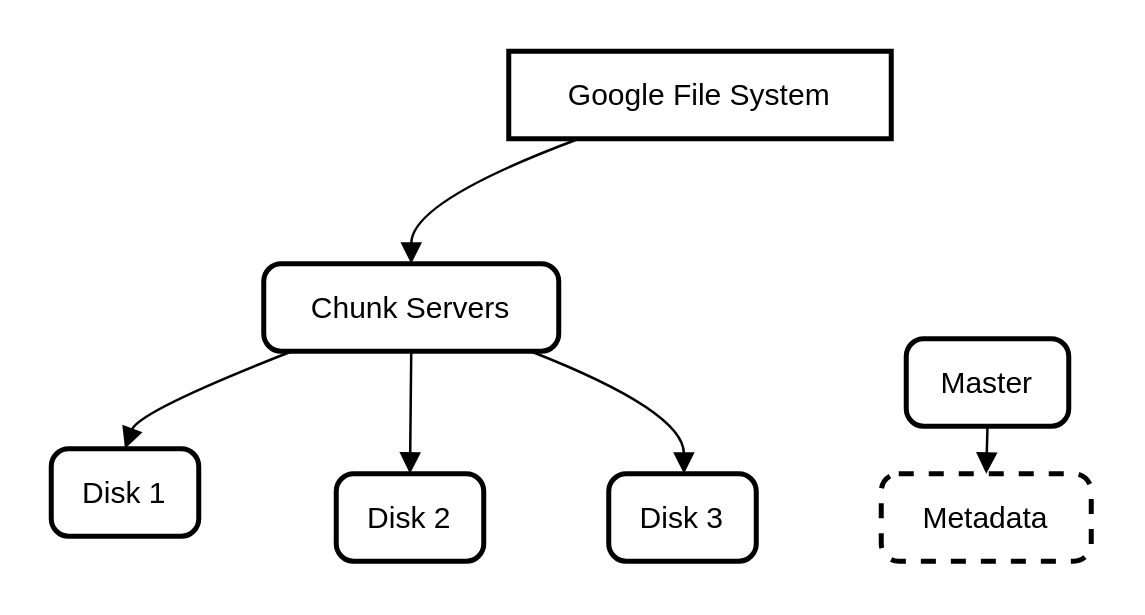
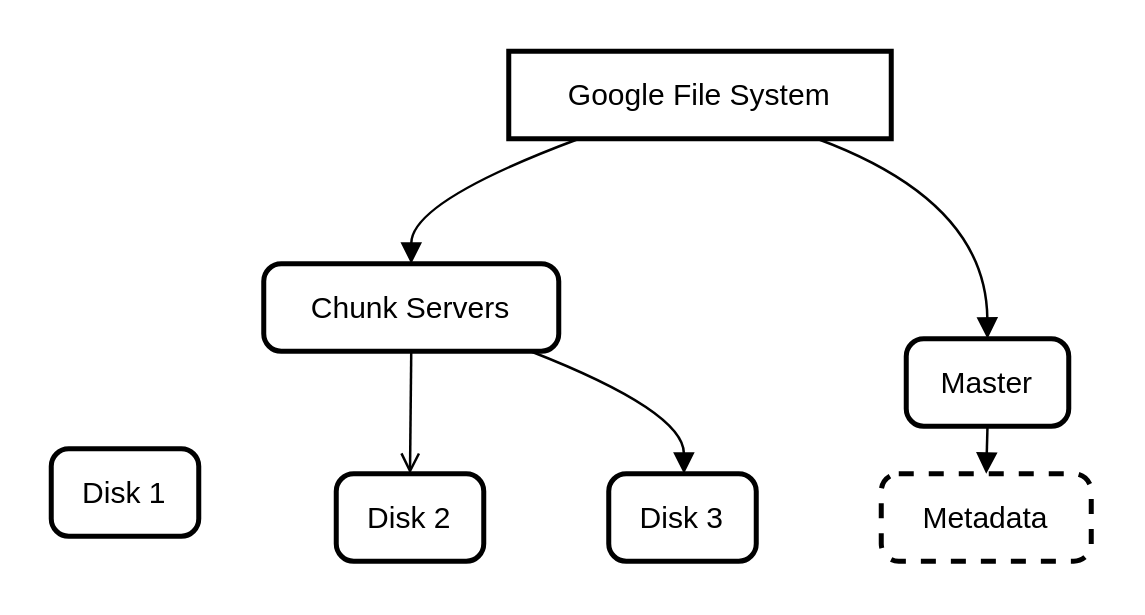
edge "Google File System" -> "Master": added
edge "Chunk Servers" -> "Disk 1": removed
edge "Chunk Servers" -> "Disk 2": arrowhead block -> open
